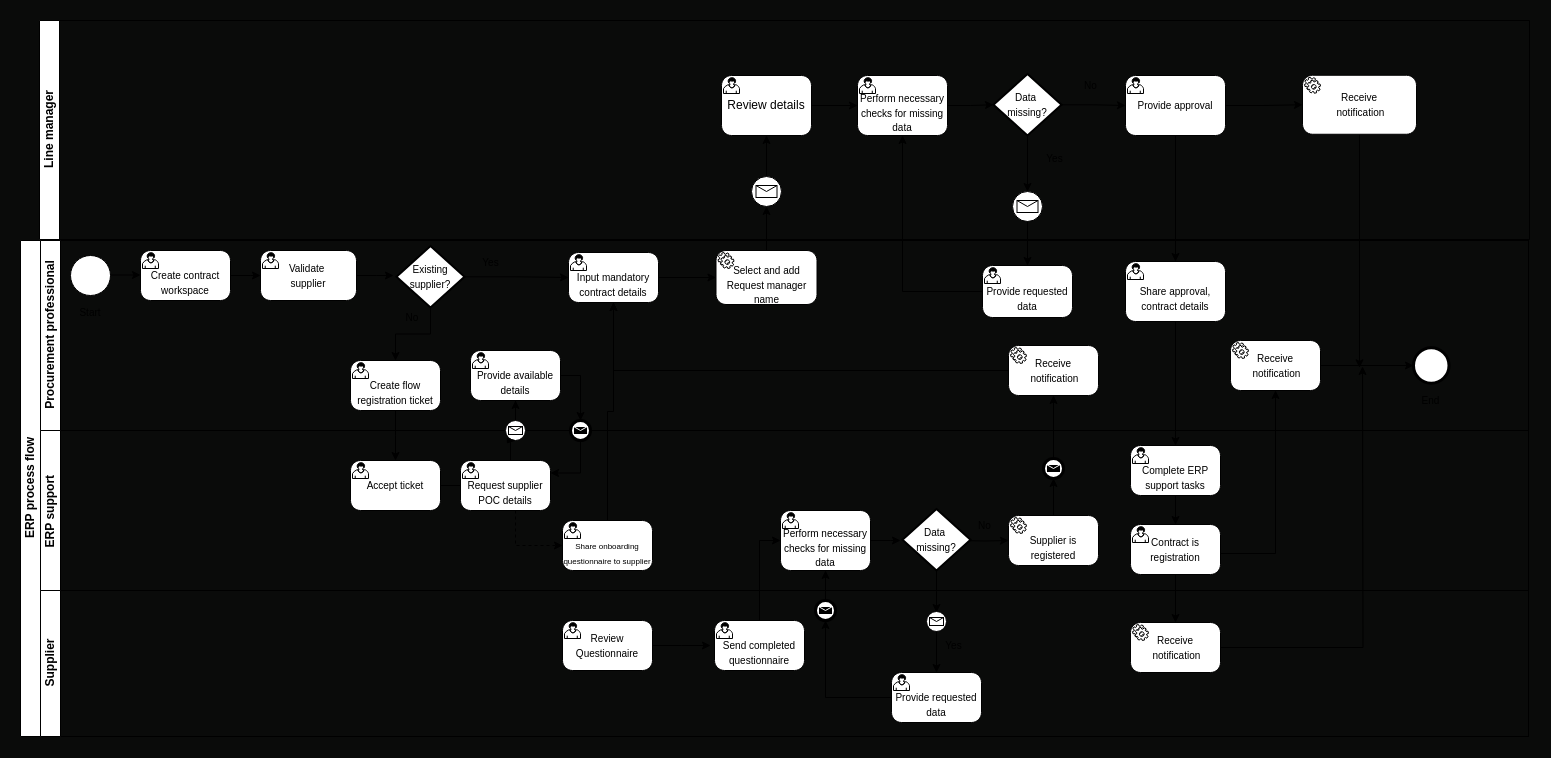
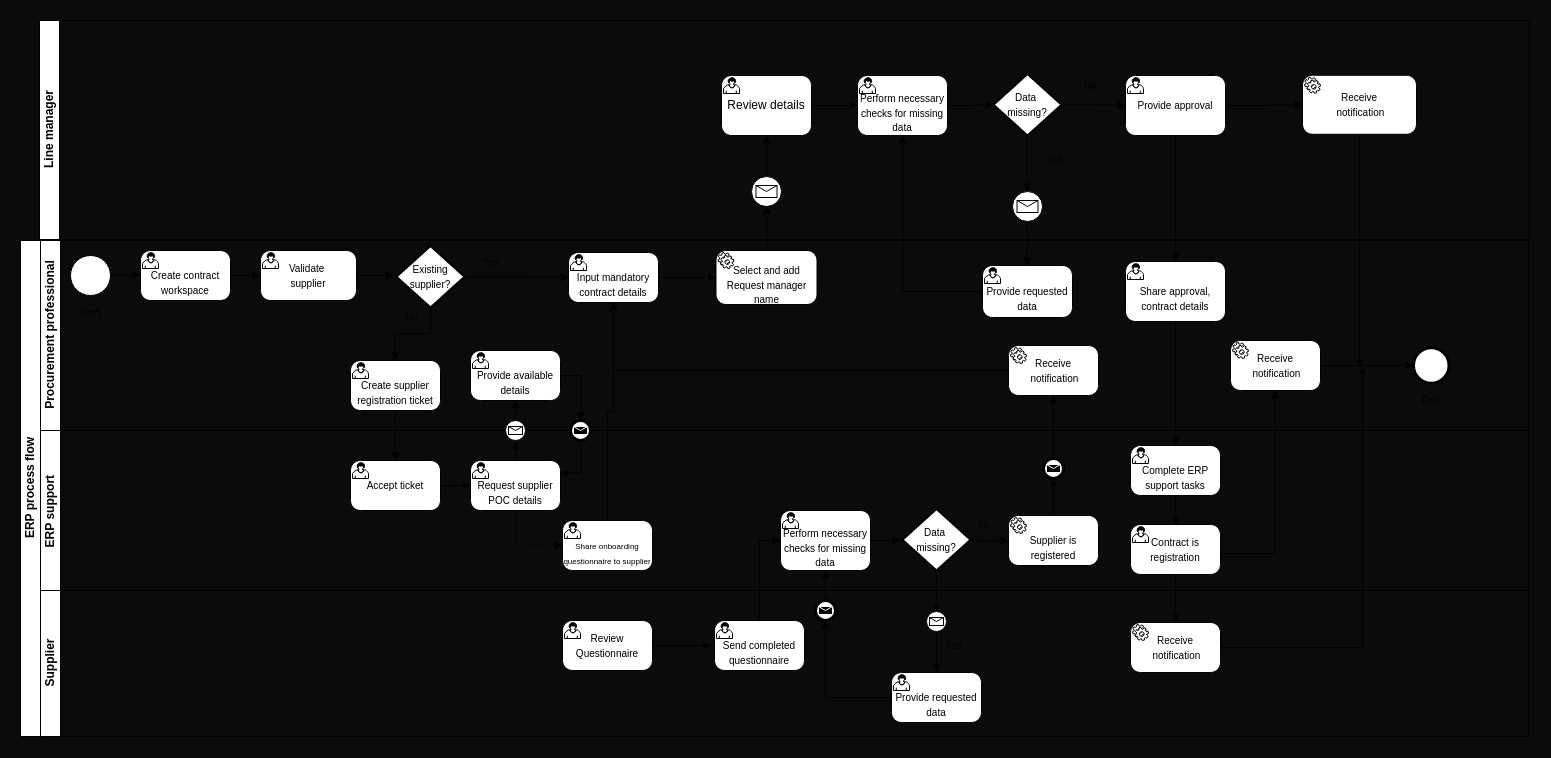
node "Create flow registration ticket": label "Create flow registration ticket" -> "Create supplier registration ticket"
node "Request supplier POC details": moved (506, 486) -> (516, 486)
